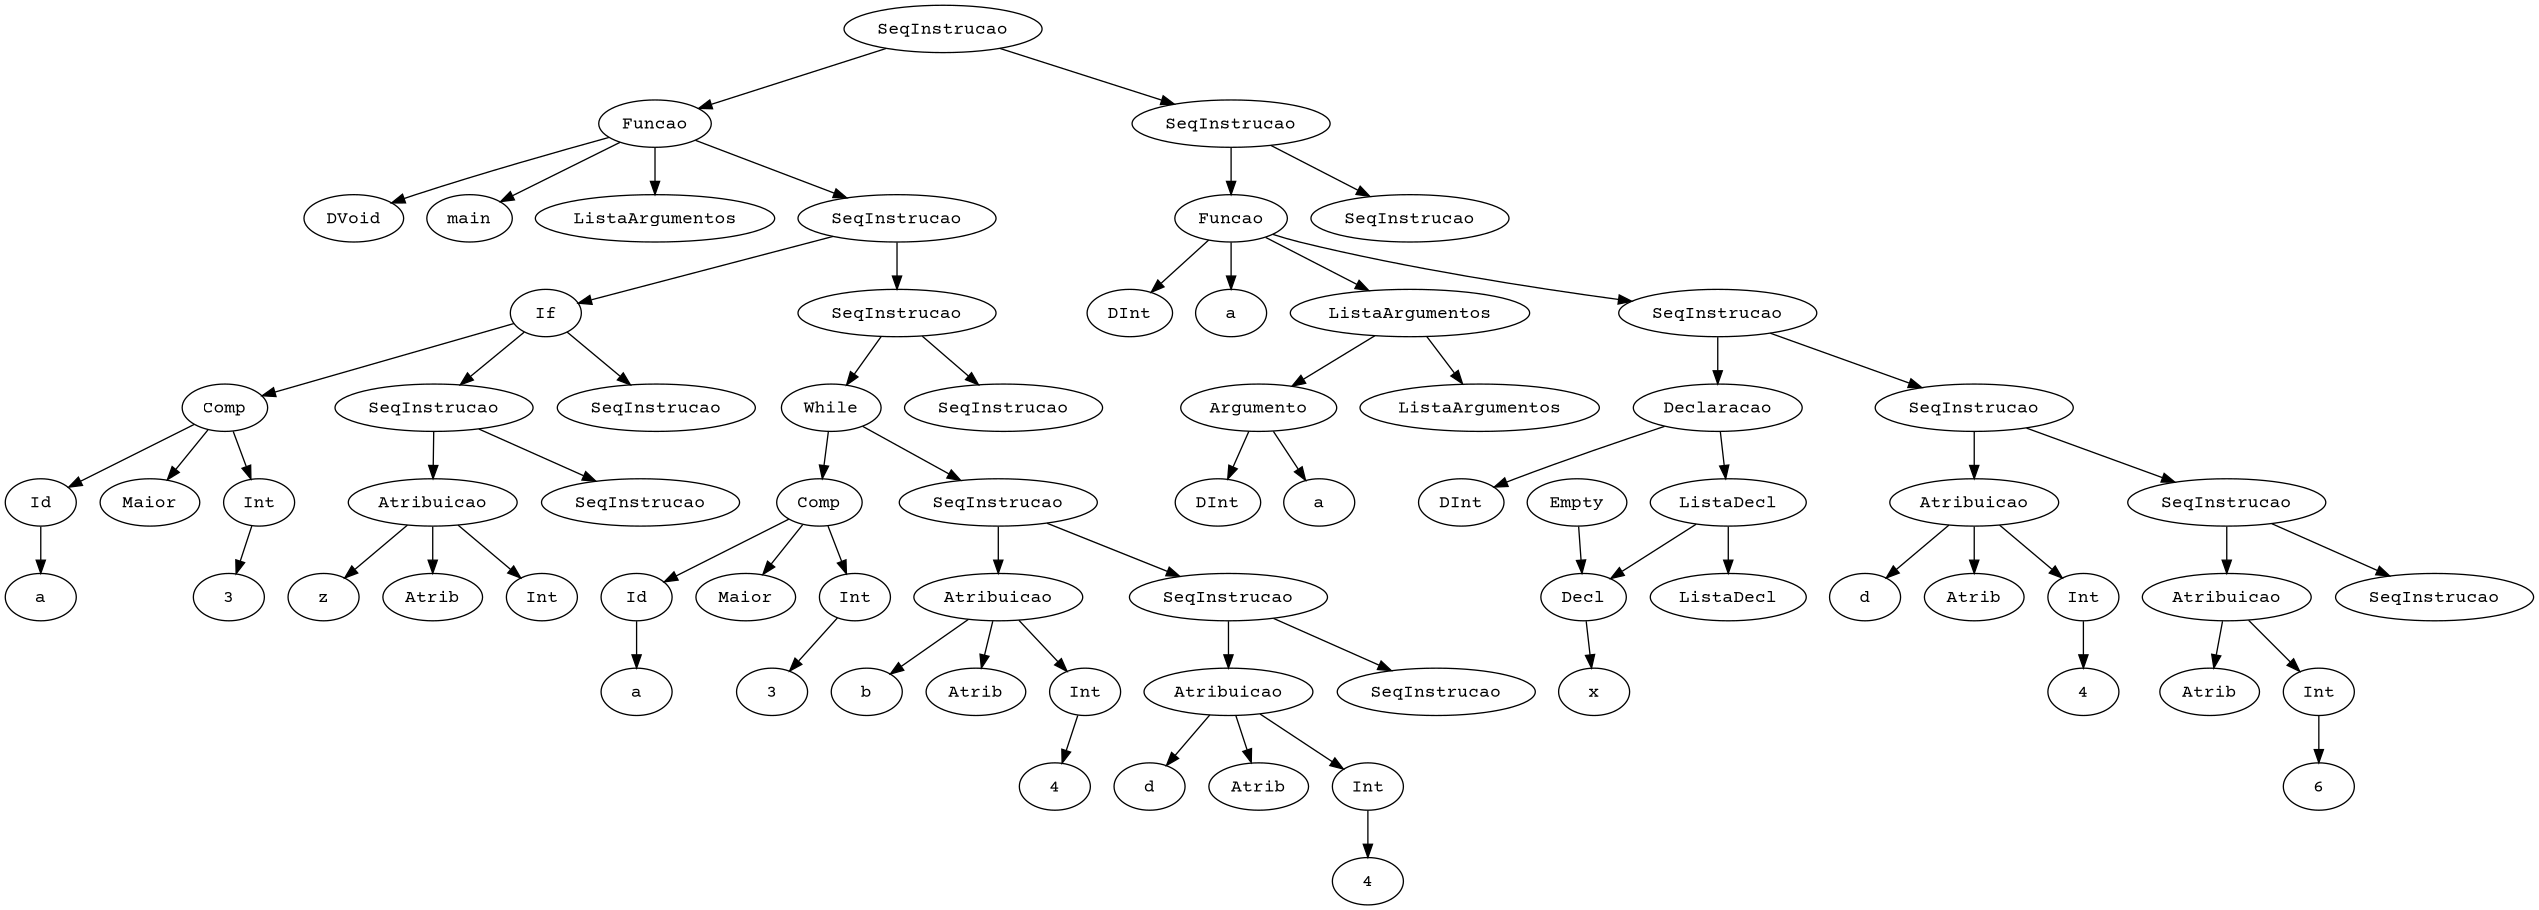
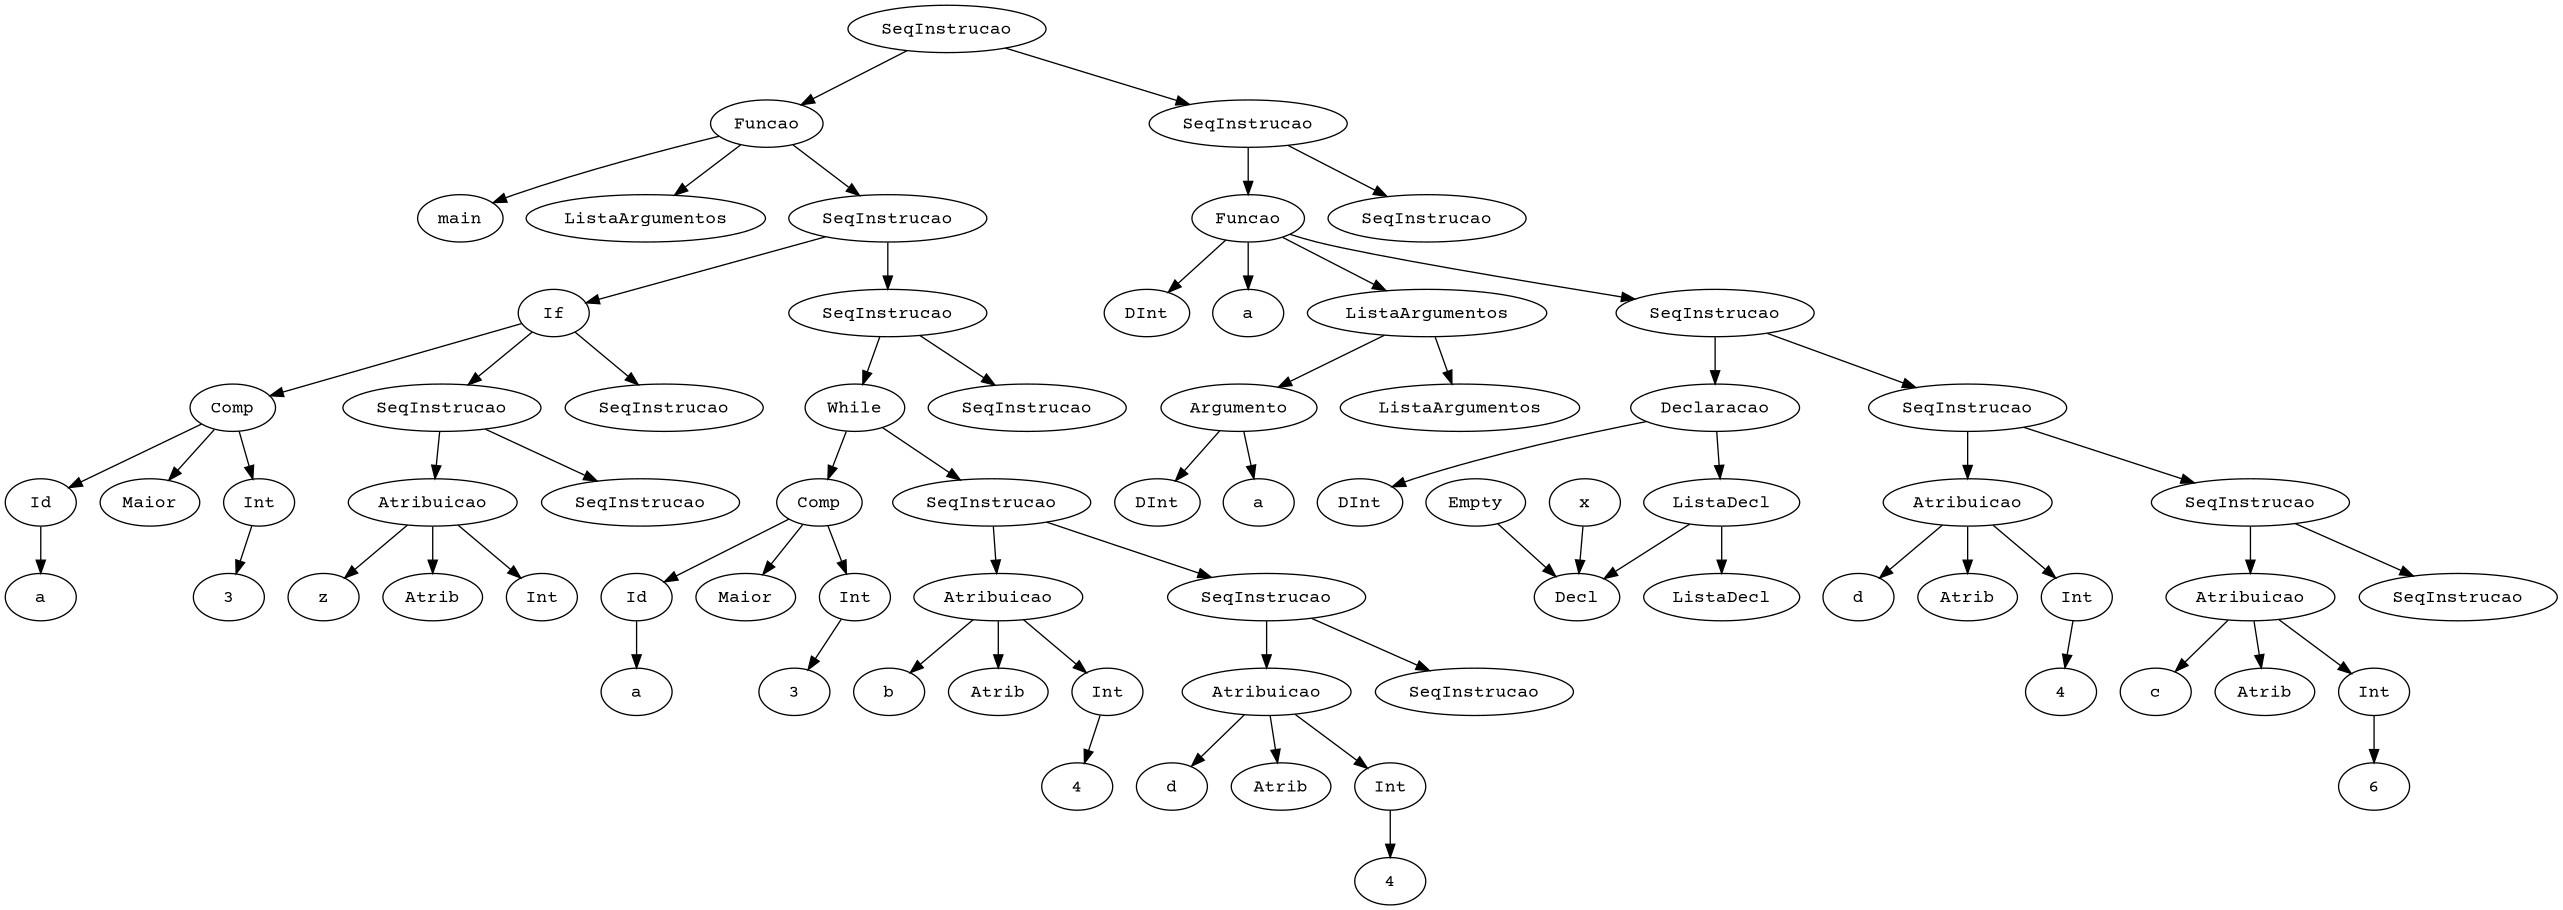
node "DVoid": removed
edge "Decl" -> "x": reversed
node "c": added
